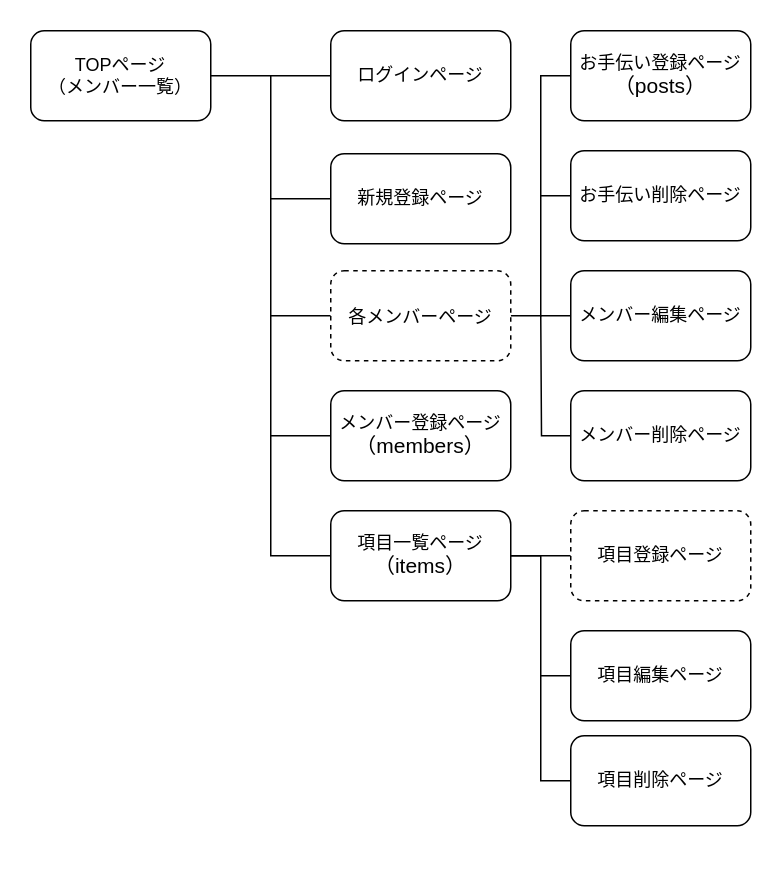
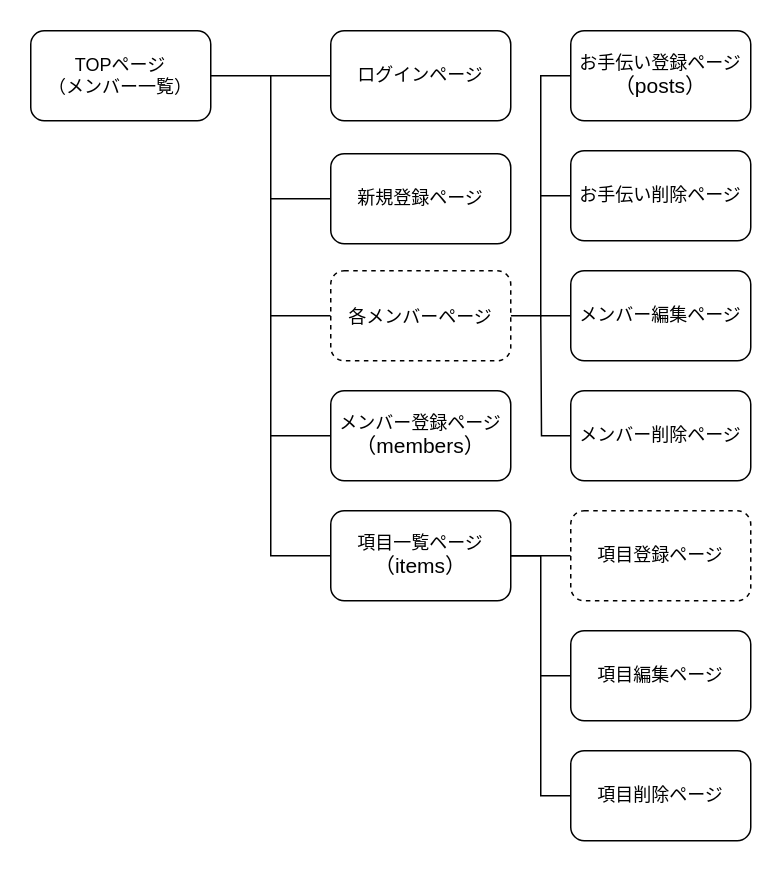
node "項目削除ページ": moved (661, 781) -> (661, 796)
